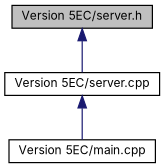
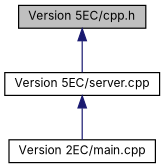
node "Version 5EC/server.h": label "Version 5EC/server.h" -> "Version 5EC/cpp.h"
node "Version 5EC/main.cpp": label "Version 5EC/main.cpp" -> "Version 2EC/main.cpp"
